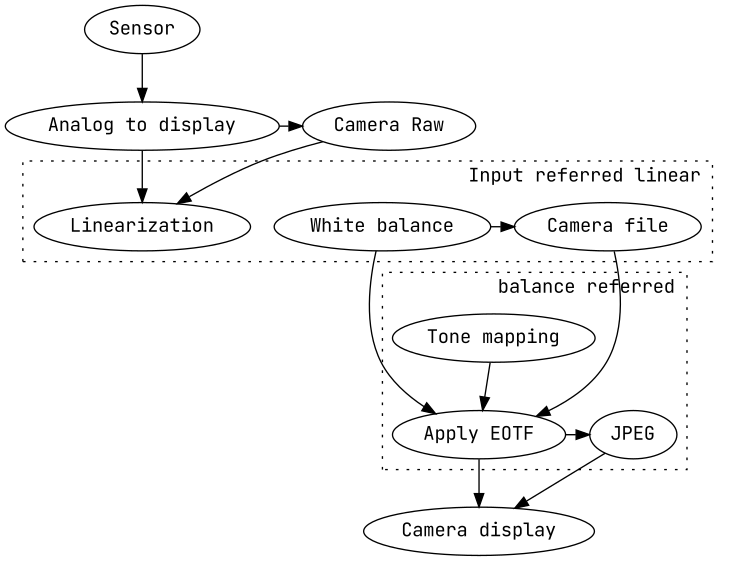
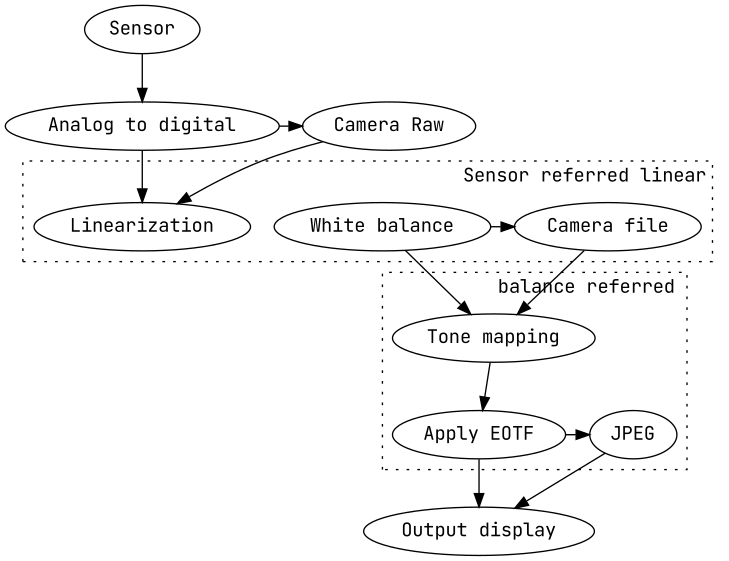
node "Analog to display": label "Analog to display" -> "Analog to digital"
cluster "Input referred linear": label "Input referred linear" -> "Sensor referred linear"
edge "White balance" -> "Apply EOTF": now "White balance" -> "Tone mapping"
edge "Camera file" -> "Apply EOTF": now "Camera file" -> "Tone mapping"
node "Camera display": label "Camera display" -> "Output display"
